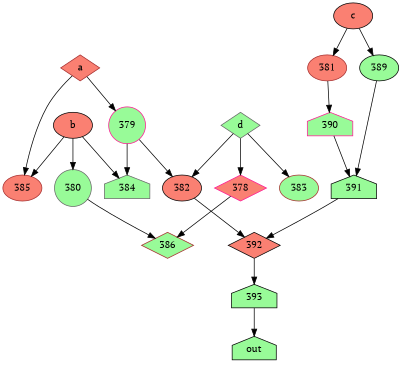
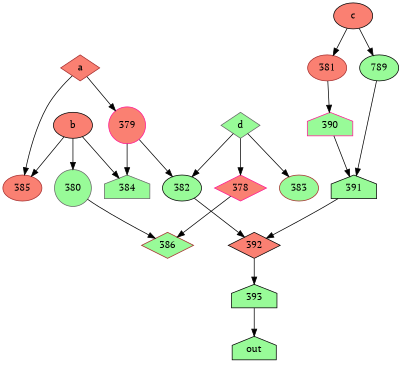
node "389": label "389" -> "789"
node "379": fillcolor palegreen -> salmon
node "382": fillcolor salmon -> palegreen
